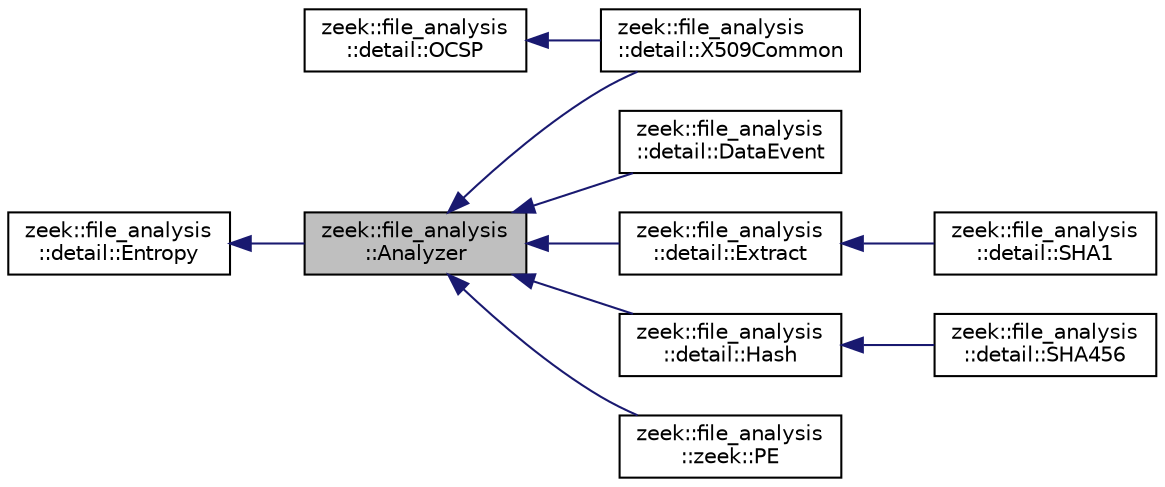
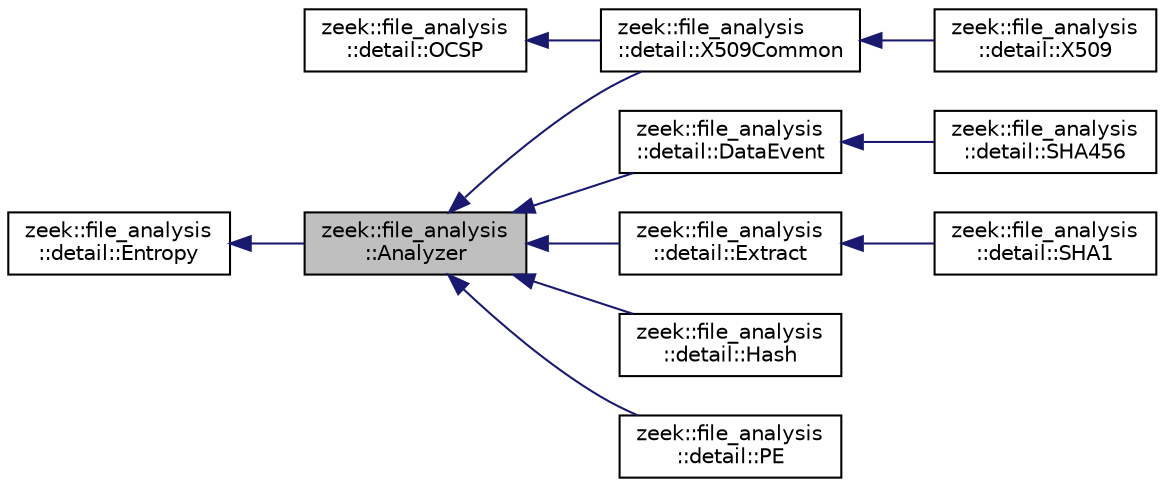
node "zeek::file_analysis ::detail::X509": added
edge "zeek::file_analysis ::detail::SHA456" -> "zeek::file_analysis ::detail::Hash": now "zeek::file_analysis ::detail::SHA456" -> "zeek::file_analysis ::detail::DataEvent"
node "zeek::file_analysis ::zeek::PE": label "zeek::file_analysis ::zeek::PE" -> "zeek::file_analysis ::detail::PE"
